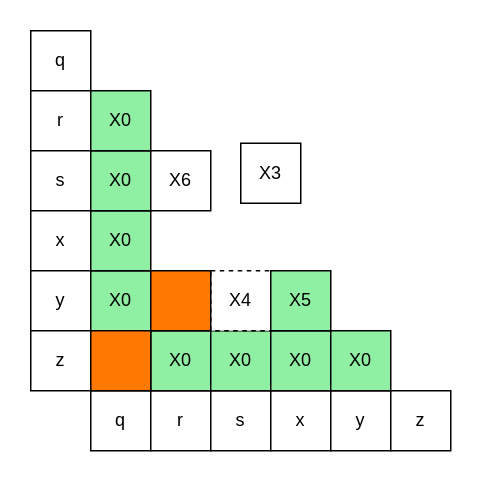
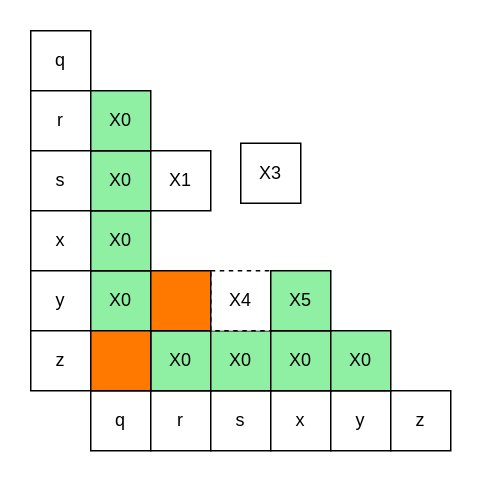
node "X6": label "X6" -> "X1"
